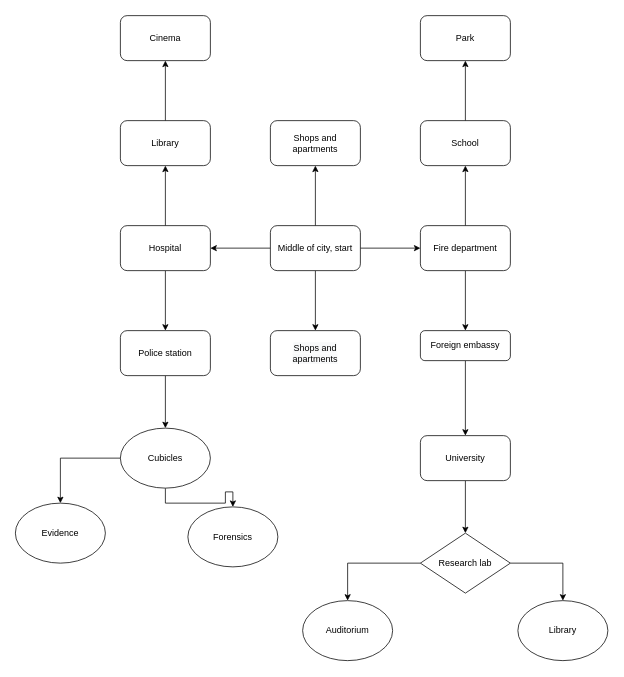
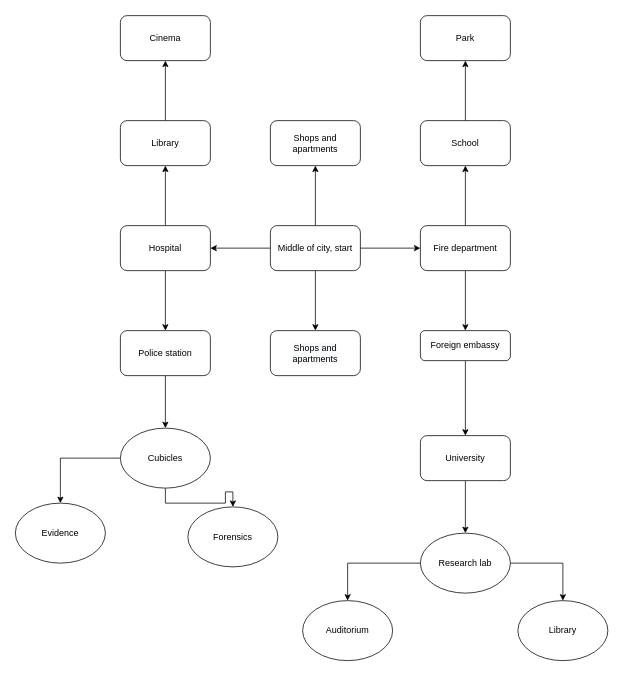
node "Research lab": shape diamond -> ellipse
